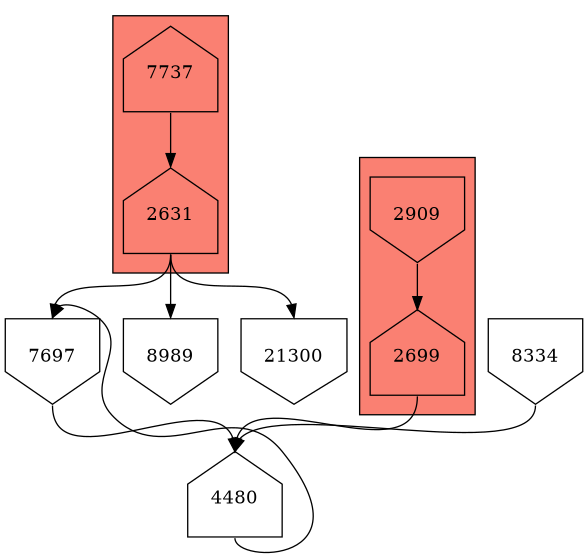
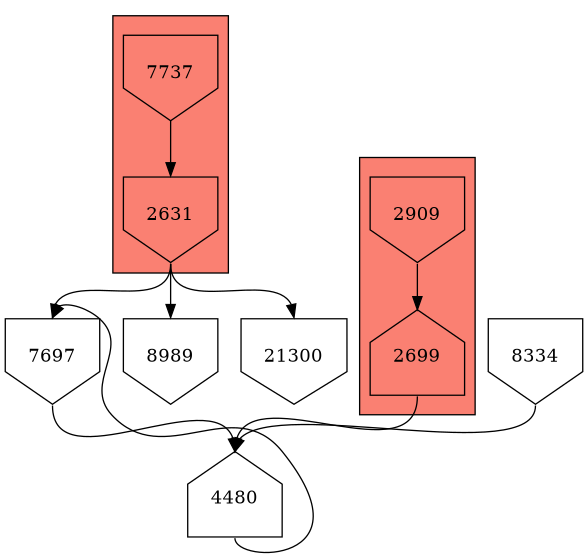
node "7737": shape house -> invhouse
node "2631": shape house -> invhouse
